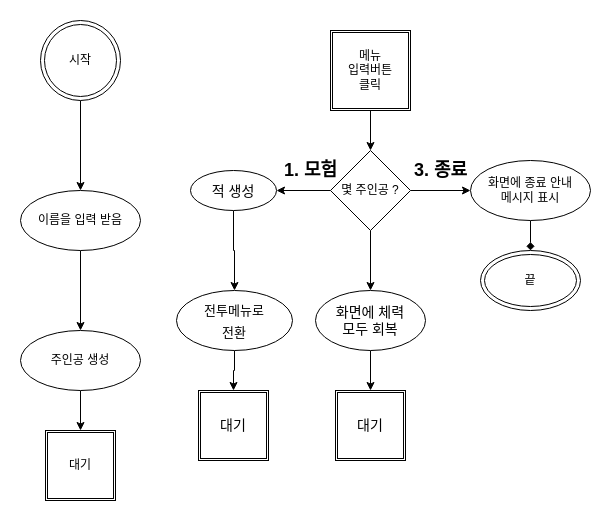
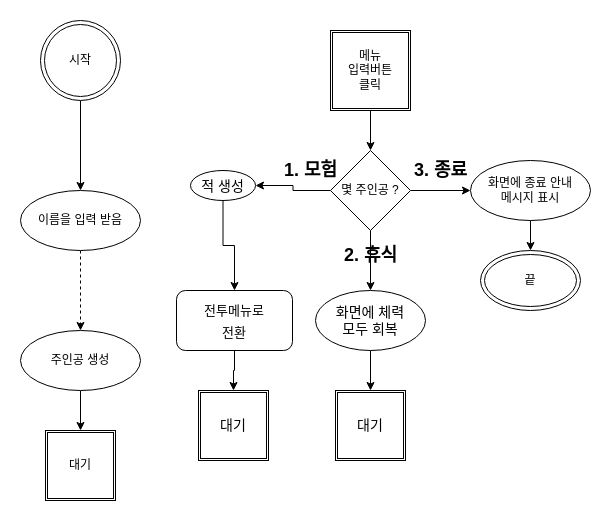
node "적 생성": size 86x40 -> 65x30
edge "화면에 종료 안내 메시지 표시" -> "끝": arrowhead diamond -> classic
node "2. 휴식": added
edge "이름을 입력 받음" -> "주인공 생성": style solid -> dashed
node "전투메뉴로 전환": shape ellipse -> rounded rectangle
